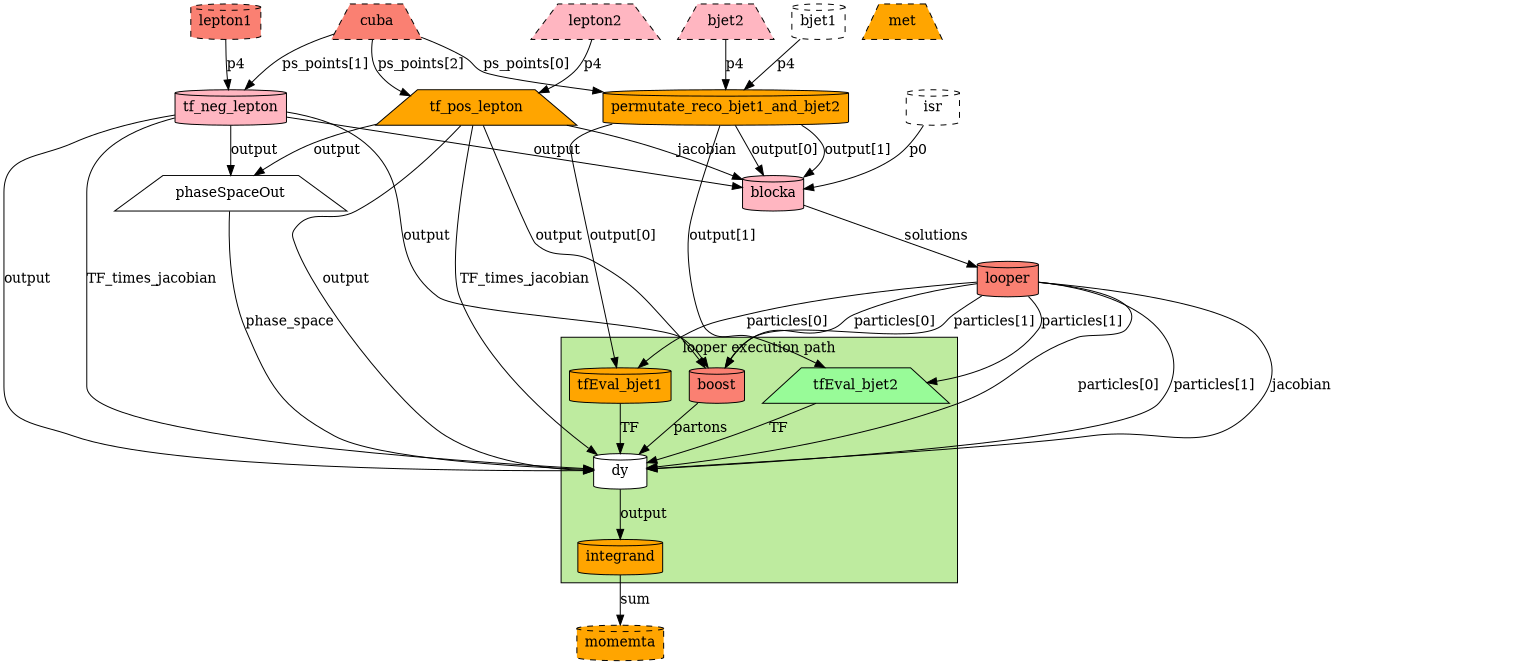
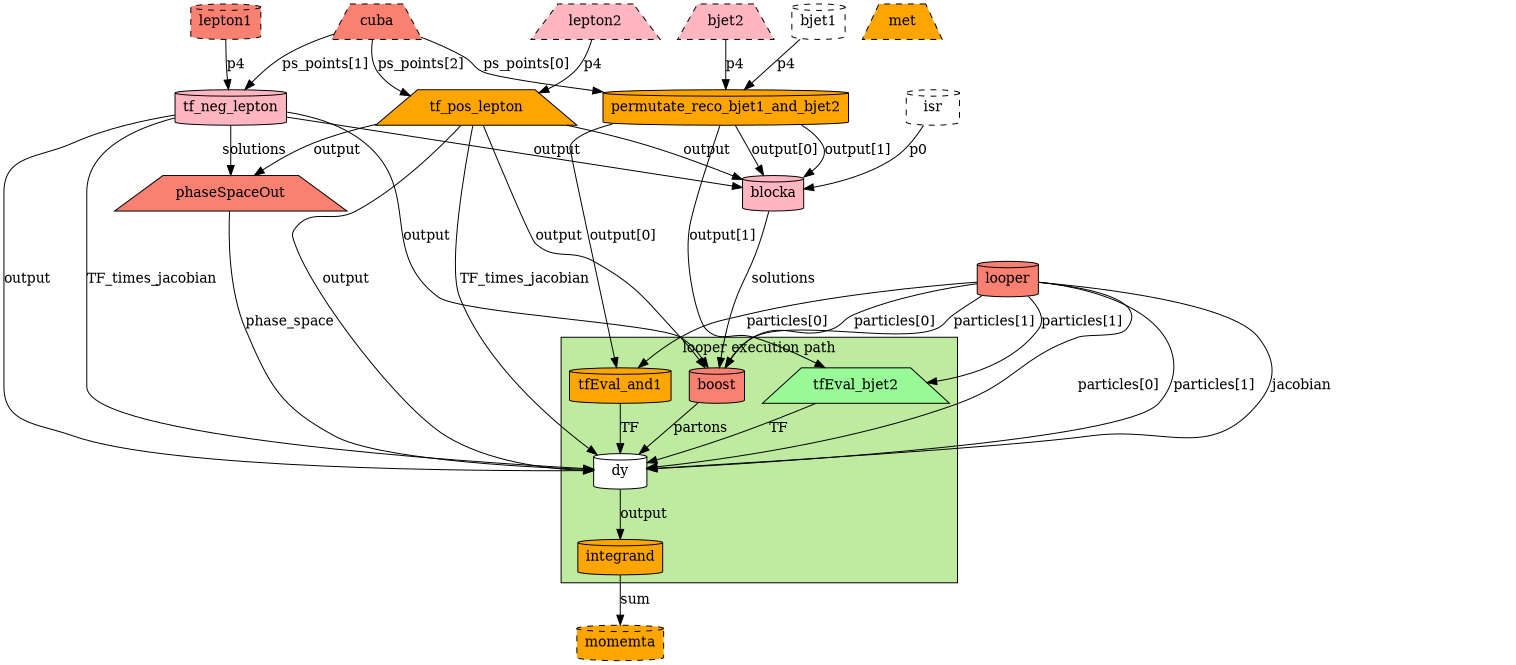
edge "tf_neg_lepton" -> "phaseSpaceOut": label "output" -> "solutions"
edge "tf_pos_lepton" -> "blocka": label "jacobian" -> "output"
node "phaseSpaceOut": fillcolor white -> salmon
edge "blocka" -> "looper": now "blocka" -> "boost"
node "tfEval_bjet1": label "tfEval_bjet1" -> "tfEval_and1"
